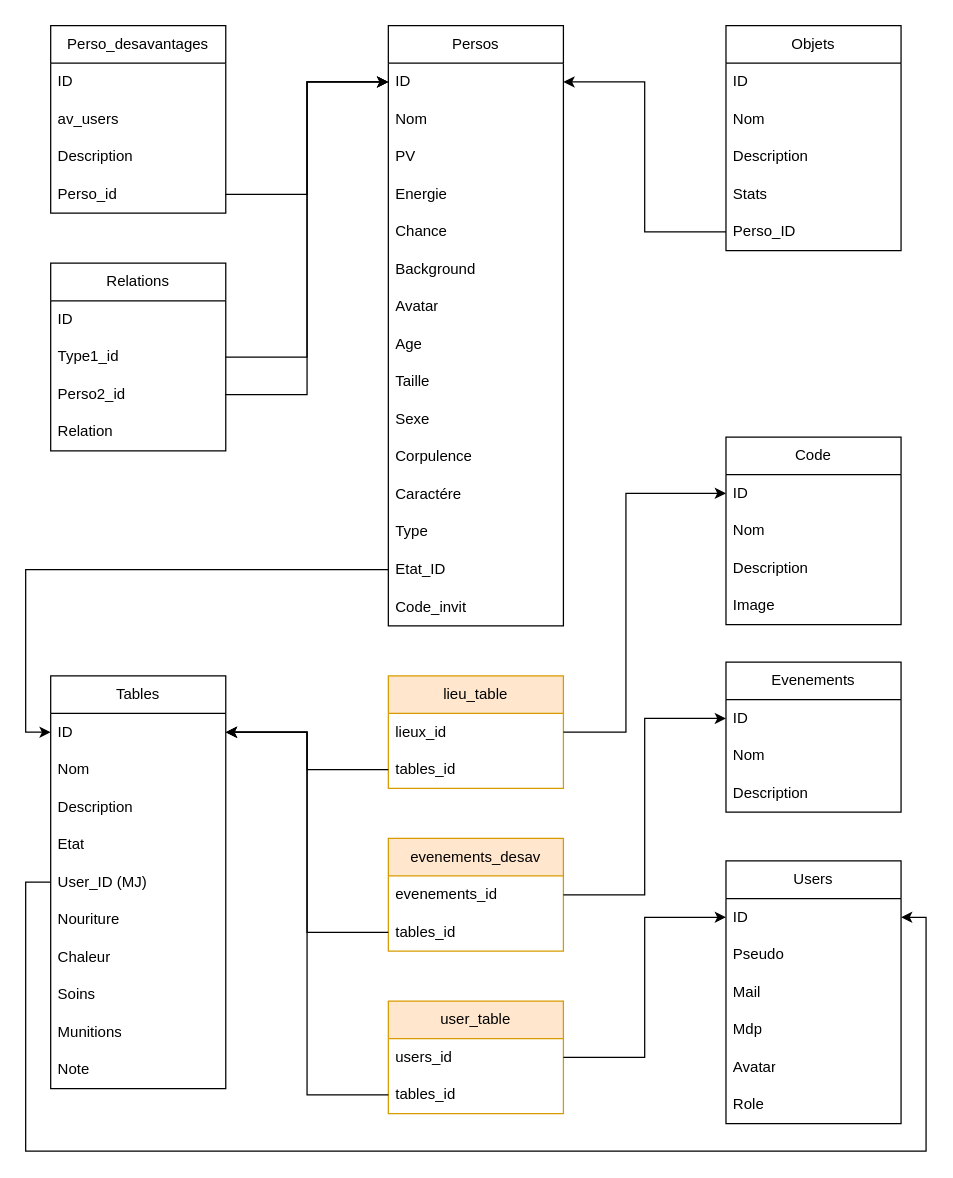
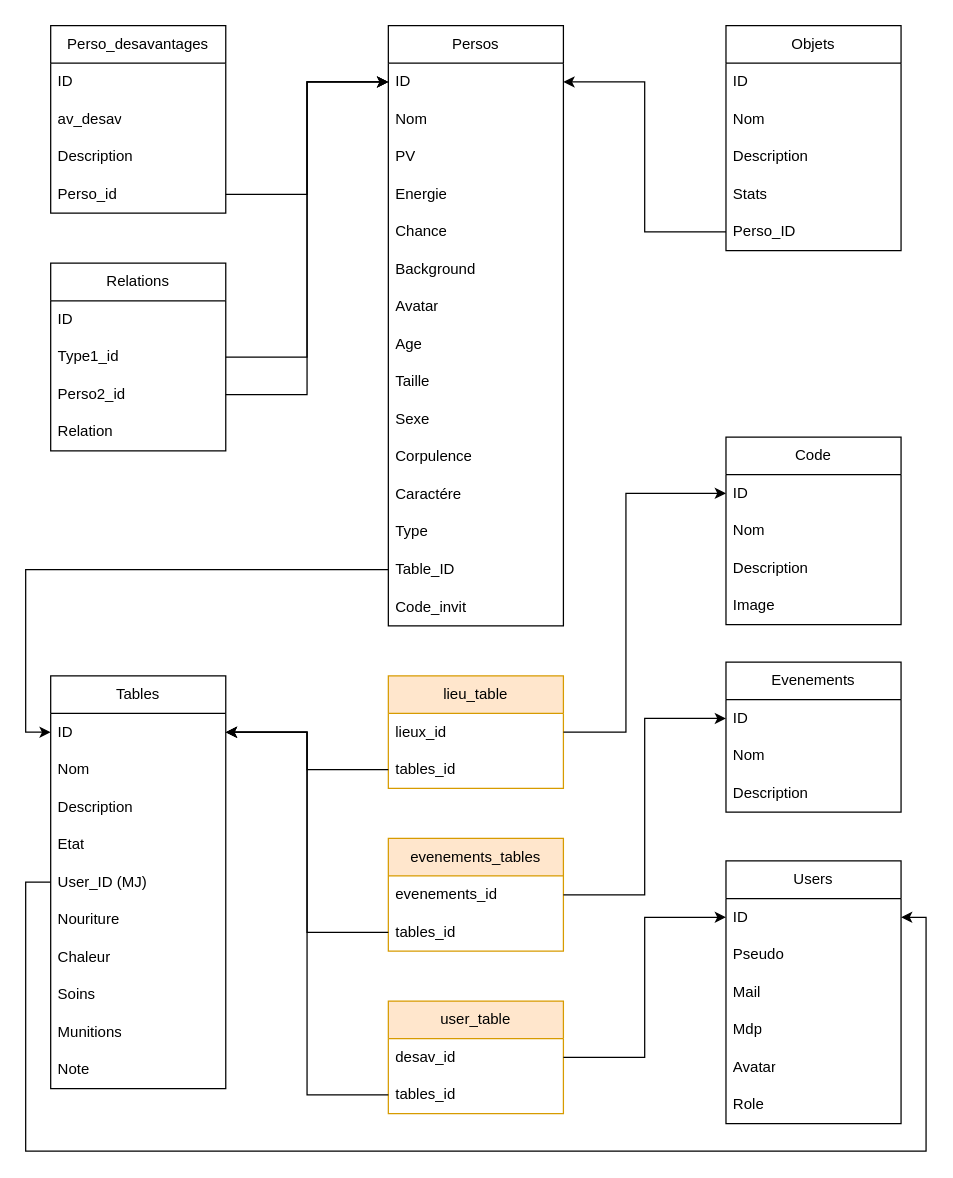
node "av_users": label "av_users" -> "av_desav"
node "Etat_ID": label "Etat_ID" -> "Table_ID"
node "evenements_desav": label "evenements_desav" -> "evenements_tables"
node "users_id": label "users_id" -> "desav_id"
